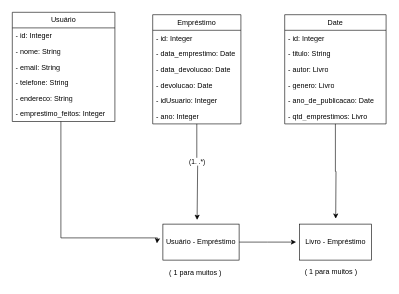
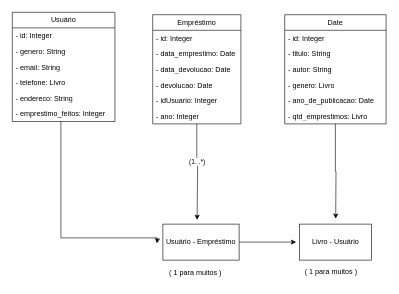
node "- nome: String": label "- nome: String" -> "- genero: String"
node "- autor: Livro": label "- autor: Livro" -> "- autor: String"
node "- telefone: String": label "- telefone: String" -> "- telefone: Livro"
node "Livro - Empréstimo": label "Livro - Empréstimo" -> "Livro - Usuário"
